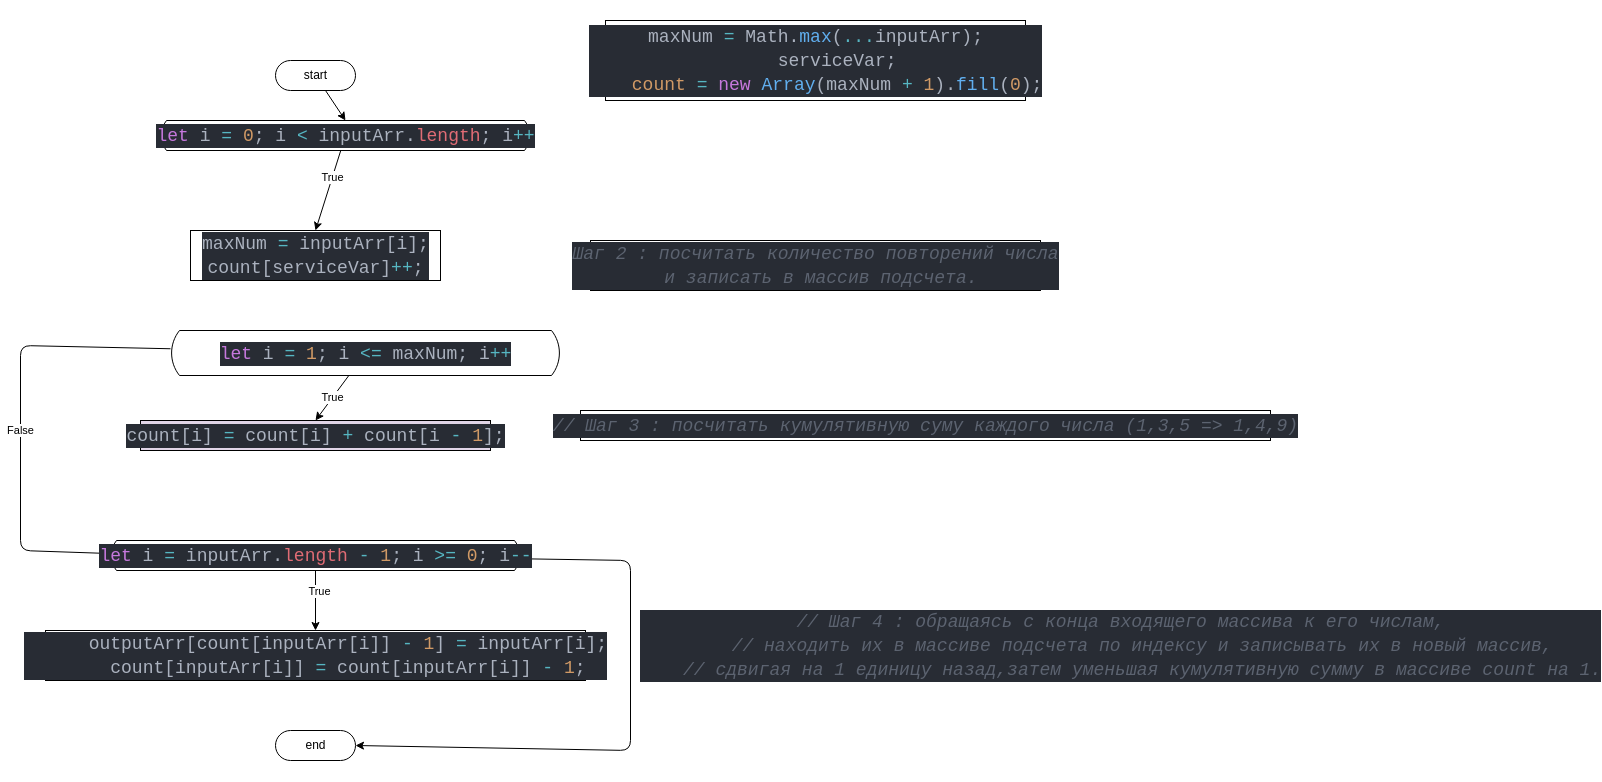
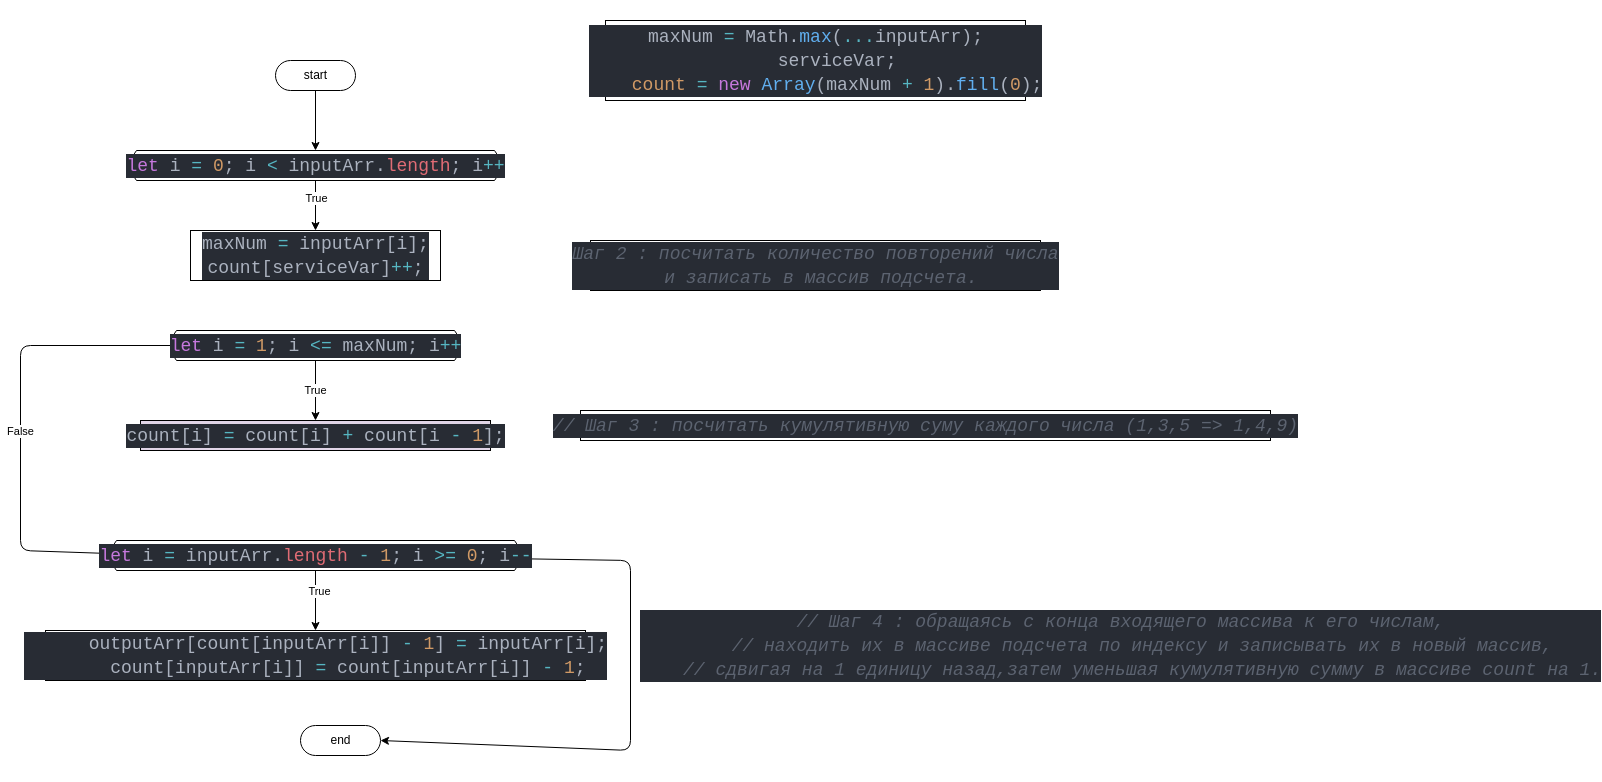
node "let i = 0; i < inputArr.length; i++": moved (346, 136) -> (316, 166)
node "let i = 1; i <= maxNum; i++": size 390x45 -> 290x30
node "end": moved (316, 746) -> (341, 741)
